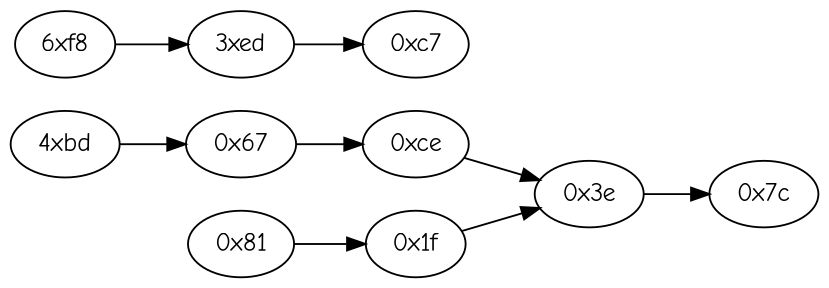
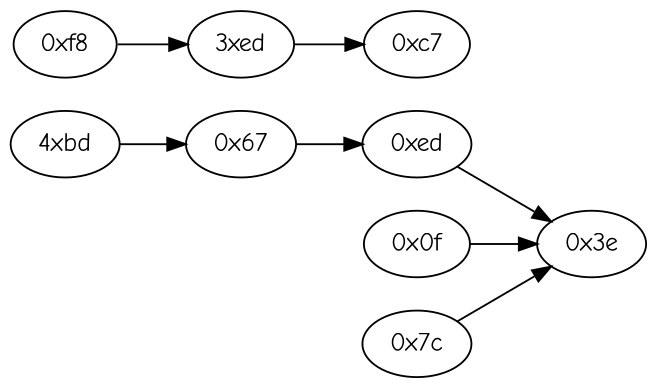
node "6xf8": label "6xf8" -> "0xf8"
node "0xce": label "0xce" -> "0xed"
edge "0x3e" -> "0x7c": reversed
node "0x81": removed
node "0x1f": label "0x1f" -> "0x0f"
